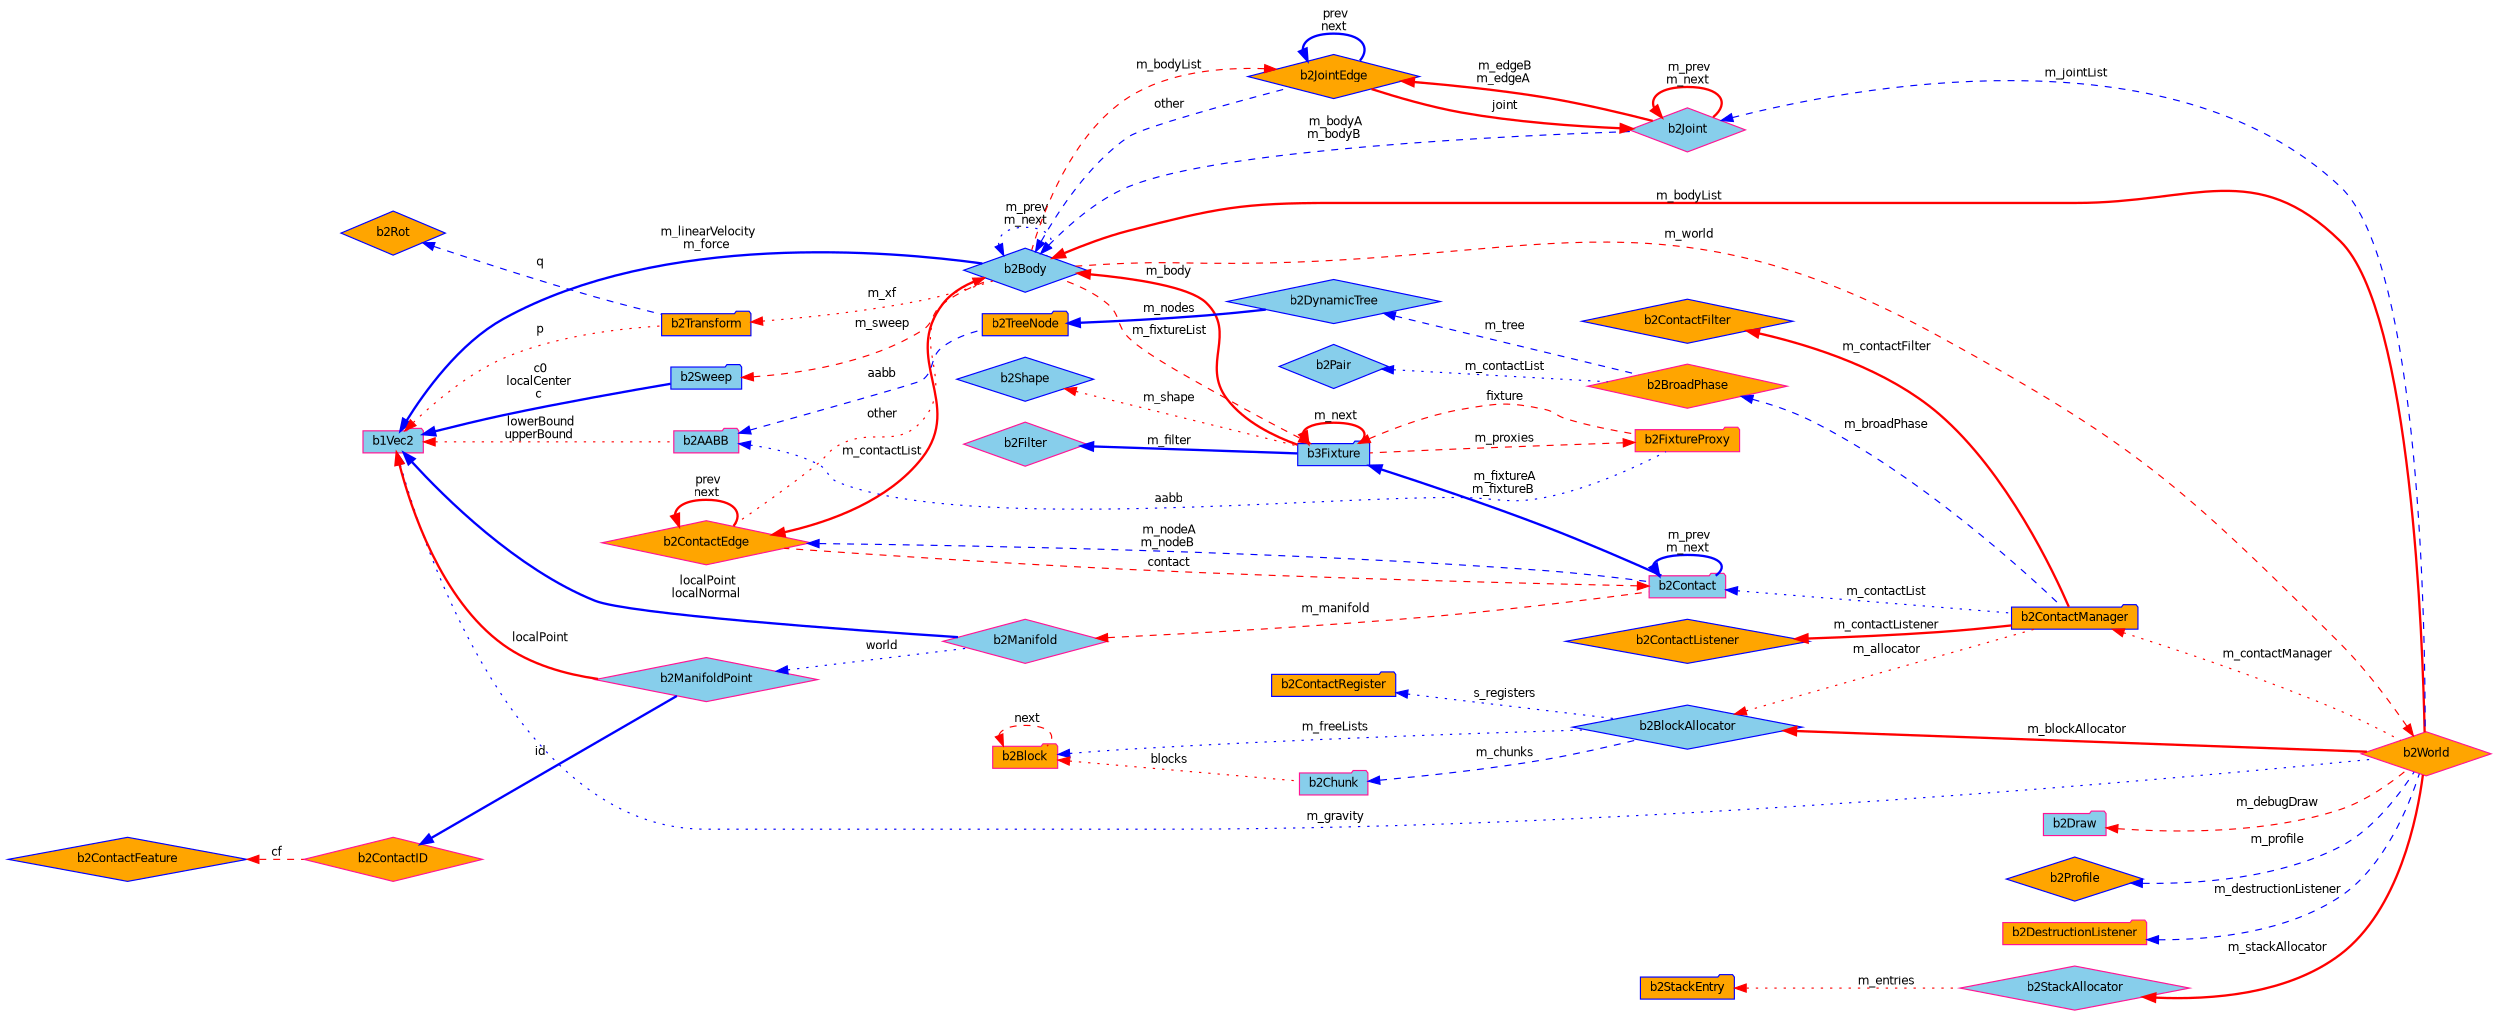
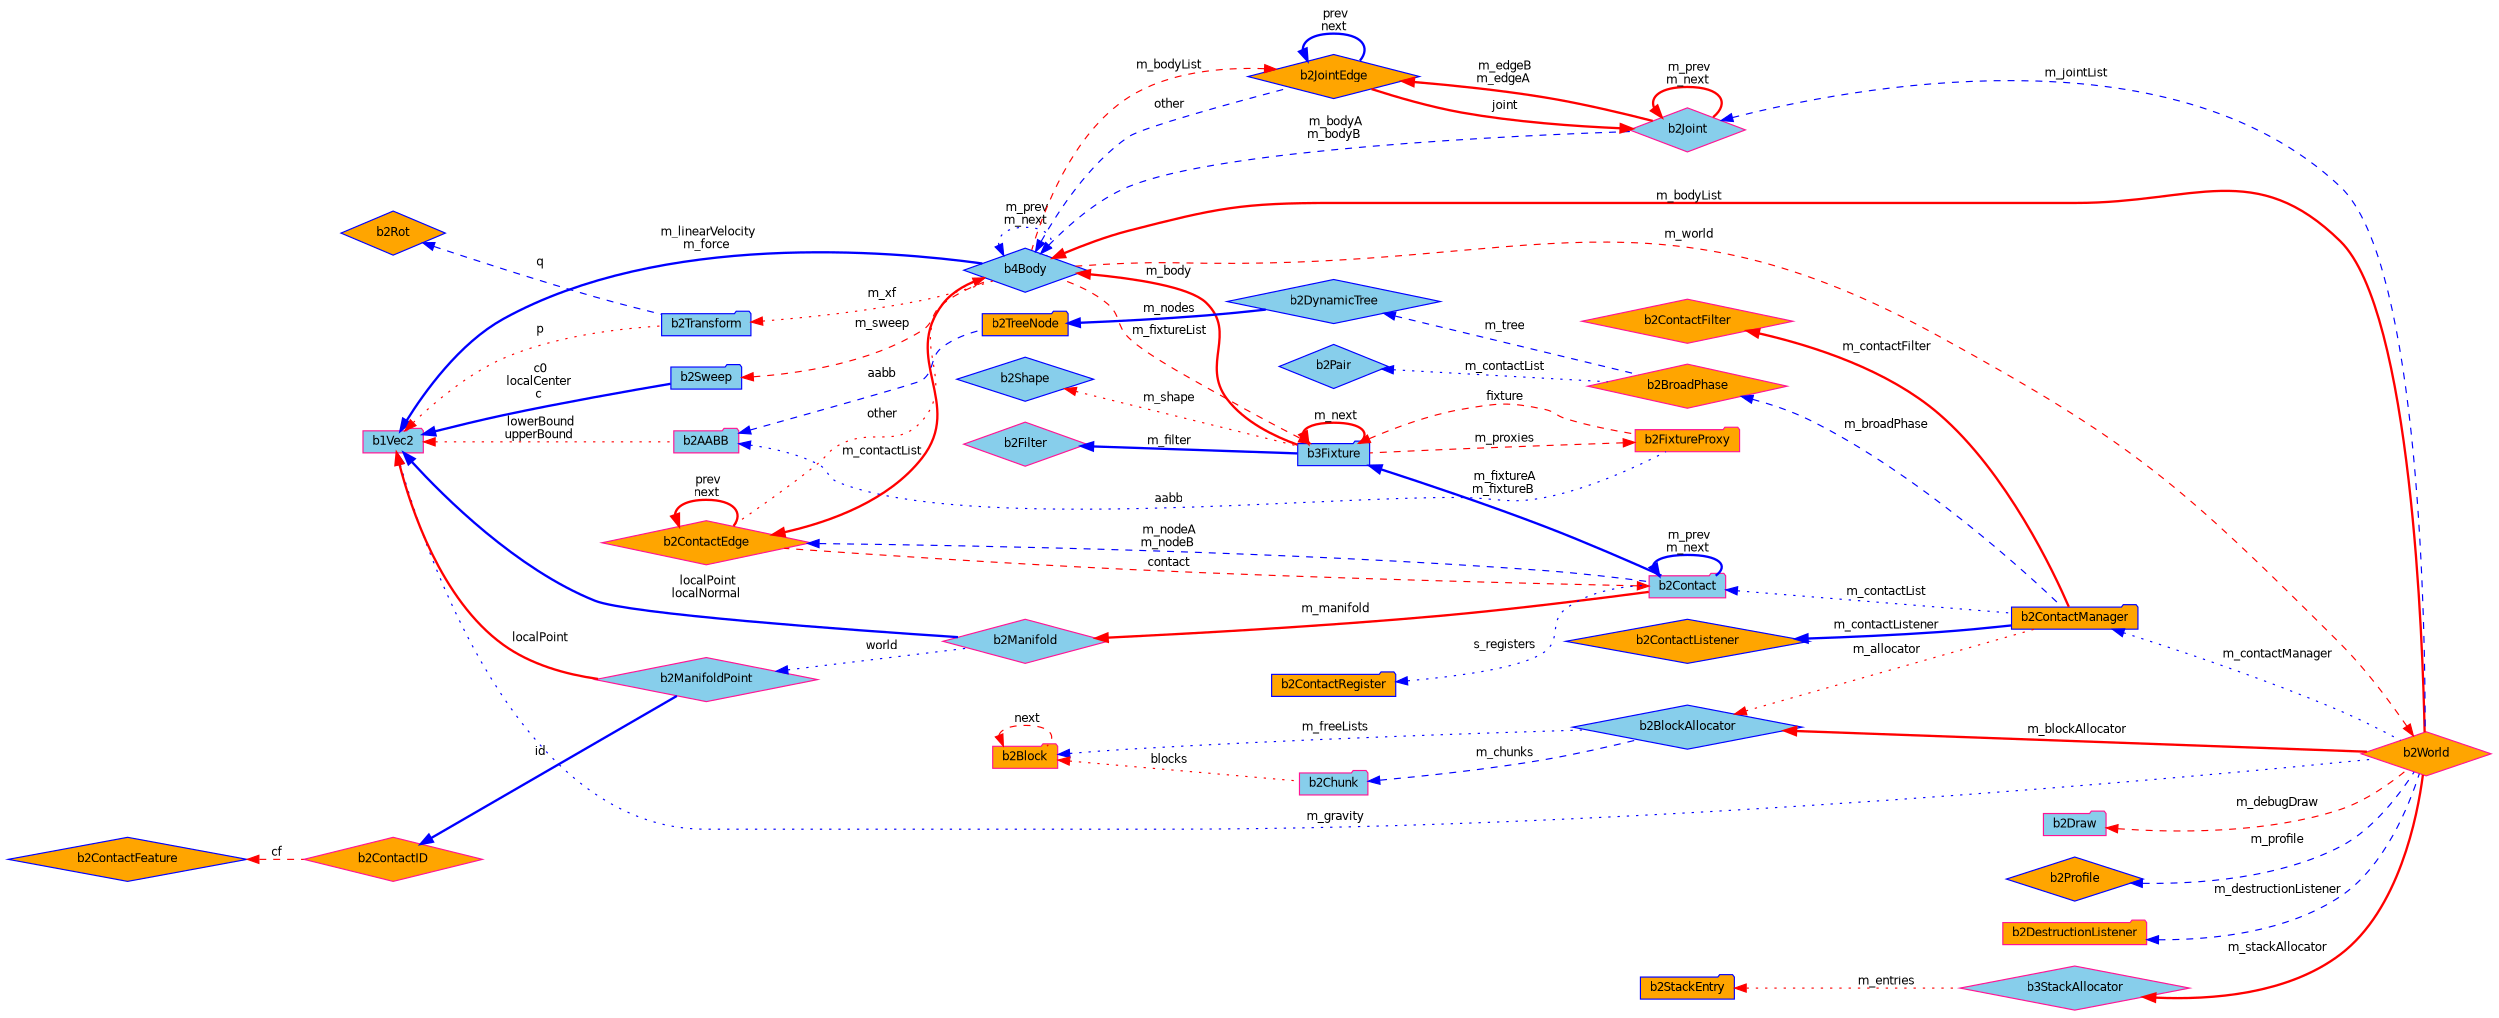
node "b2Body": label "b2Body" -> "b4Body"
node "b2ContactFilter": color blue -> deeppink
node "b2Transform": fillcolor orange -> skyblue
edge "b2Contact" -> "b2Manifold": style dashed -> bold
edge "b2ContactManager" -> "b2ContactListener": color red -> blue
edge "b2World" -> "b2ContactManager": color red -> blue
edge "b2BlockAllocator" -> "b2ContactRegister": now "b2Contact" -> "b2ContactRegister"
node "b2StackAllocator": label "b2StackAllocator" -> "b3StackAllocator"
